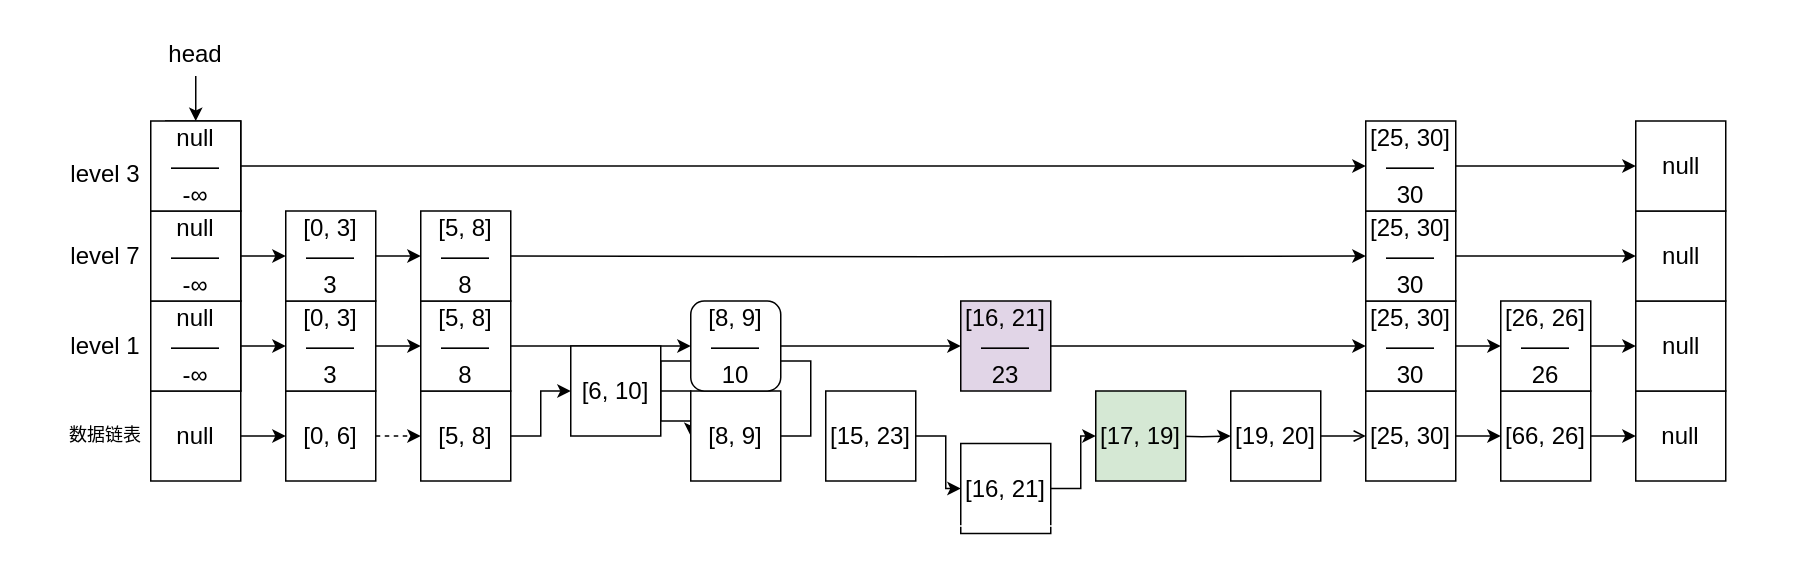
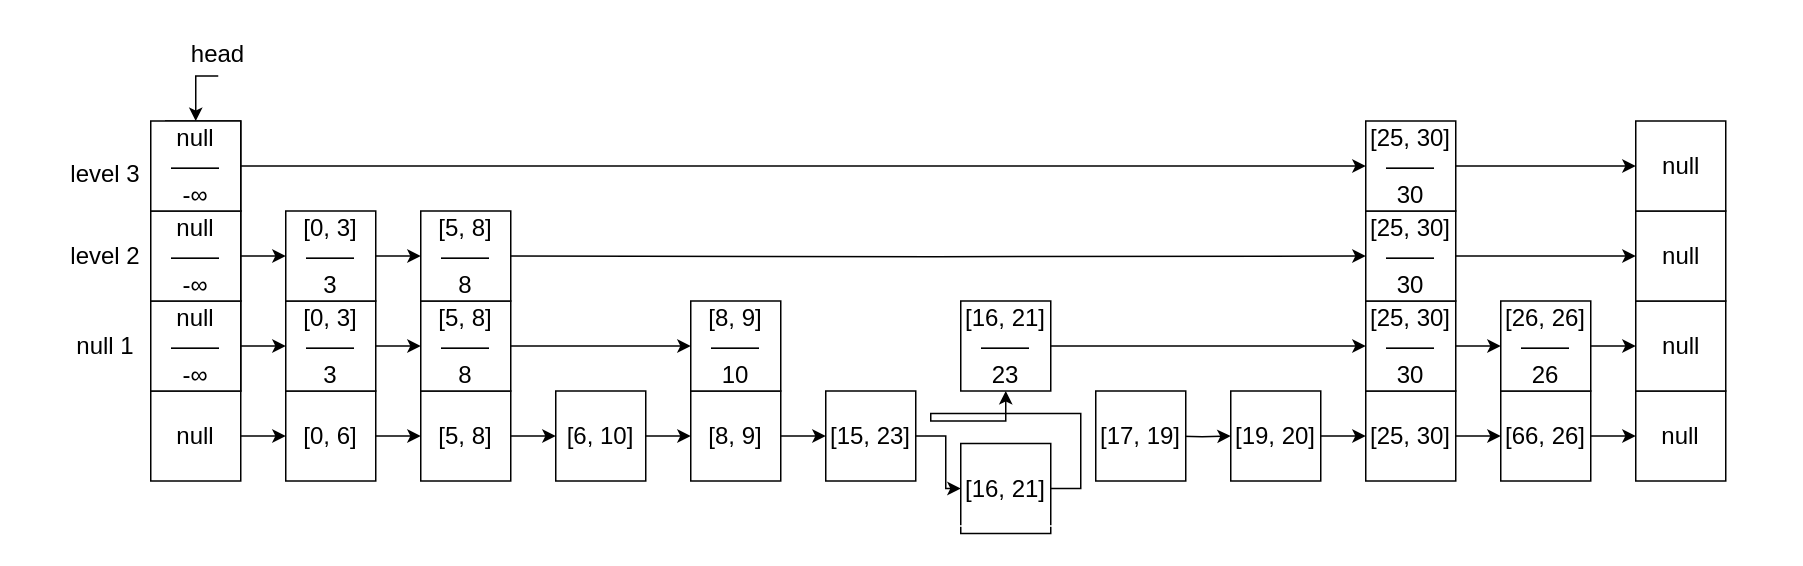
node "head": moved (196, 53) -> (218, 53)
node "level 7": label "level 7" -> "level 2"
node "level 1": label "level 1" -> "null 1"
node "[8, 9] —— 10": shape rounded rectangle -> rectangle
edge "[8, 9] —— 10" -> "[16, 21] —— 23": removed
node "[16, 21] —— 23": fillcolor #e1d5e7 -> #ffffff
edge "[8, 9]" -> "[8, 9] —— 10": now "[8, 9]" -> "[15, 23]"
node "[6, 10]": moved (616, 391) -> (601, 436)
node "数据链表": removed
edge "[0, 6]" -> "[5, 8]": style dashed -> solid
node "[17, 19]": fillcolor #d5e8d4 -> #ffffff
edge "[19, 20]" -> "[25, 30]": arrowhead open -> classic
edge "[16, 21]" -> "[17, 19]": now "[16, 21]" -> "[16, 21] —— 23"
